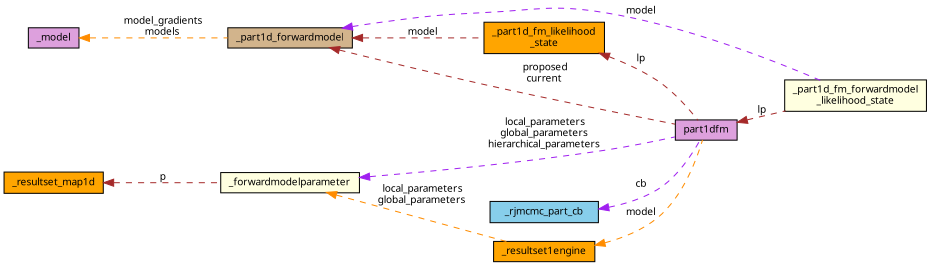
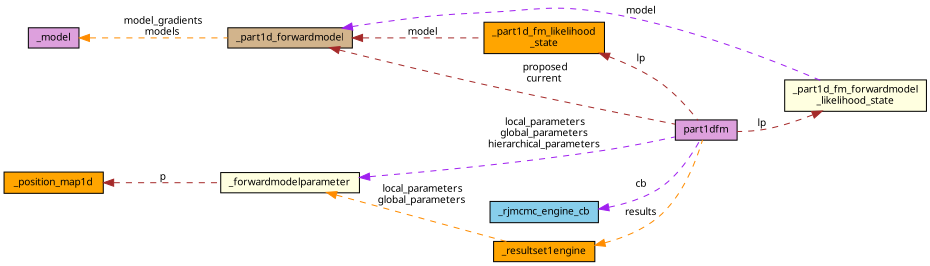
edge "_part1d_fm_forwardmodel _likelihood_state" -> "part1dfm": reversed
node "_resultset_map1d": label "_resultset_map1d" -> "_position_map1d"
node "_rjmcmc_part_cb": label "_rjmcmc_part_cb" -> "_rjmcmc_engine_cb"
edge "part1dfm" -> "_resultset1engine": label " model" -> " results"
